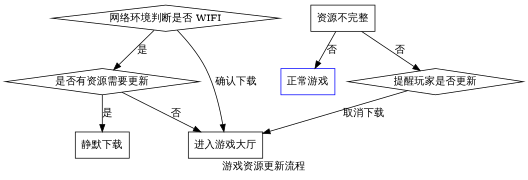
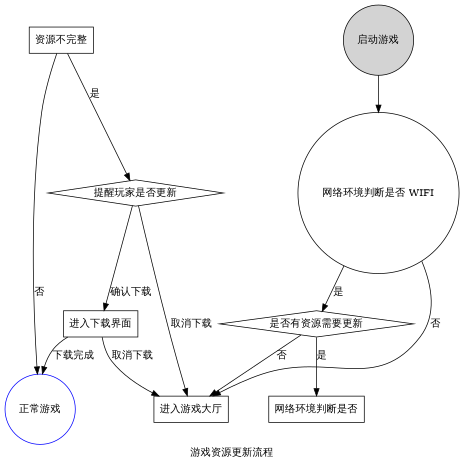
node "网络环境判断是否 WIFI": shape diamond -> circle
node "启动游戏": added
edge "资源不完整" -> "提醒玩家是否更新": label "否" -> "是"
edge "网络环境判断是否 WIFI" -> "进入游戏大厅": label "确认下载" -> "否"
node "正常游戏": shape box -> circle
node "静默下载": label "静默下载" -> "网络环境判断是否"
node "进入下载界面": added
